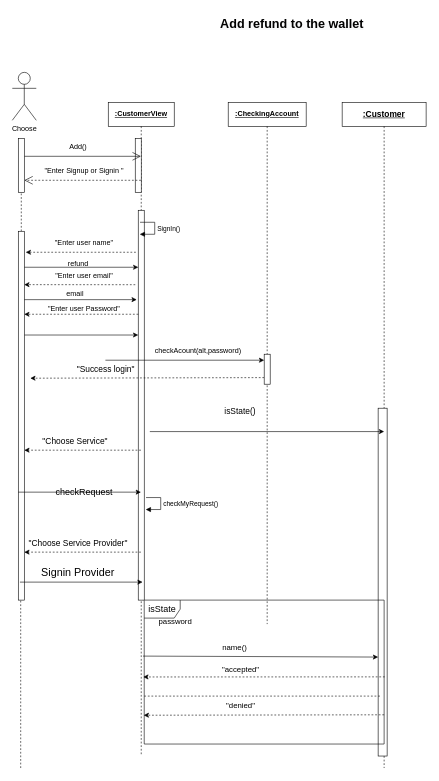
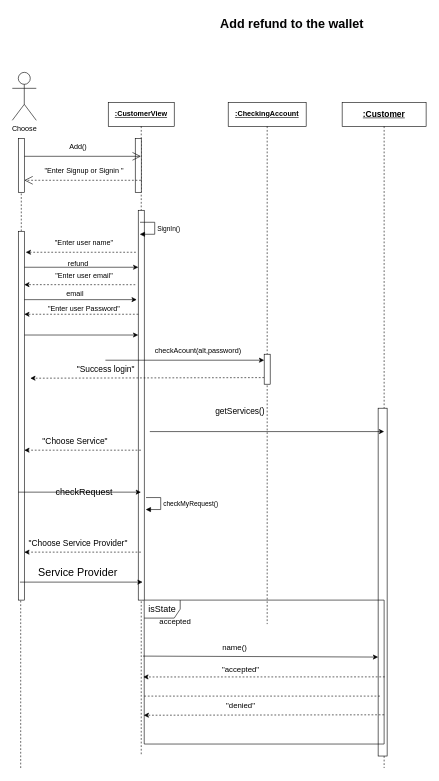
node "isState()": label "isState()" -> "getServices()"
node "Signin Provider": label "Signin Provider" -> "Service Provider"
node "password": label "password" -> "accepted"
